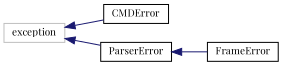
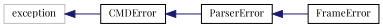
edge "ParserError" -> "exception": now "ParserError" -> "CMDError"
